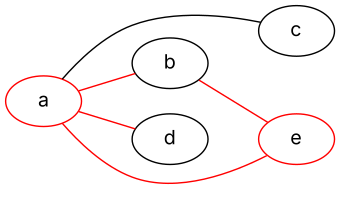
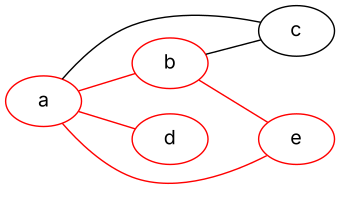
edge "c" -- "b": added
node "b": color black -> red
node "d": color black -> red
